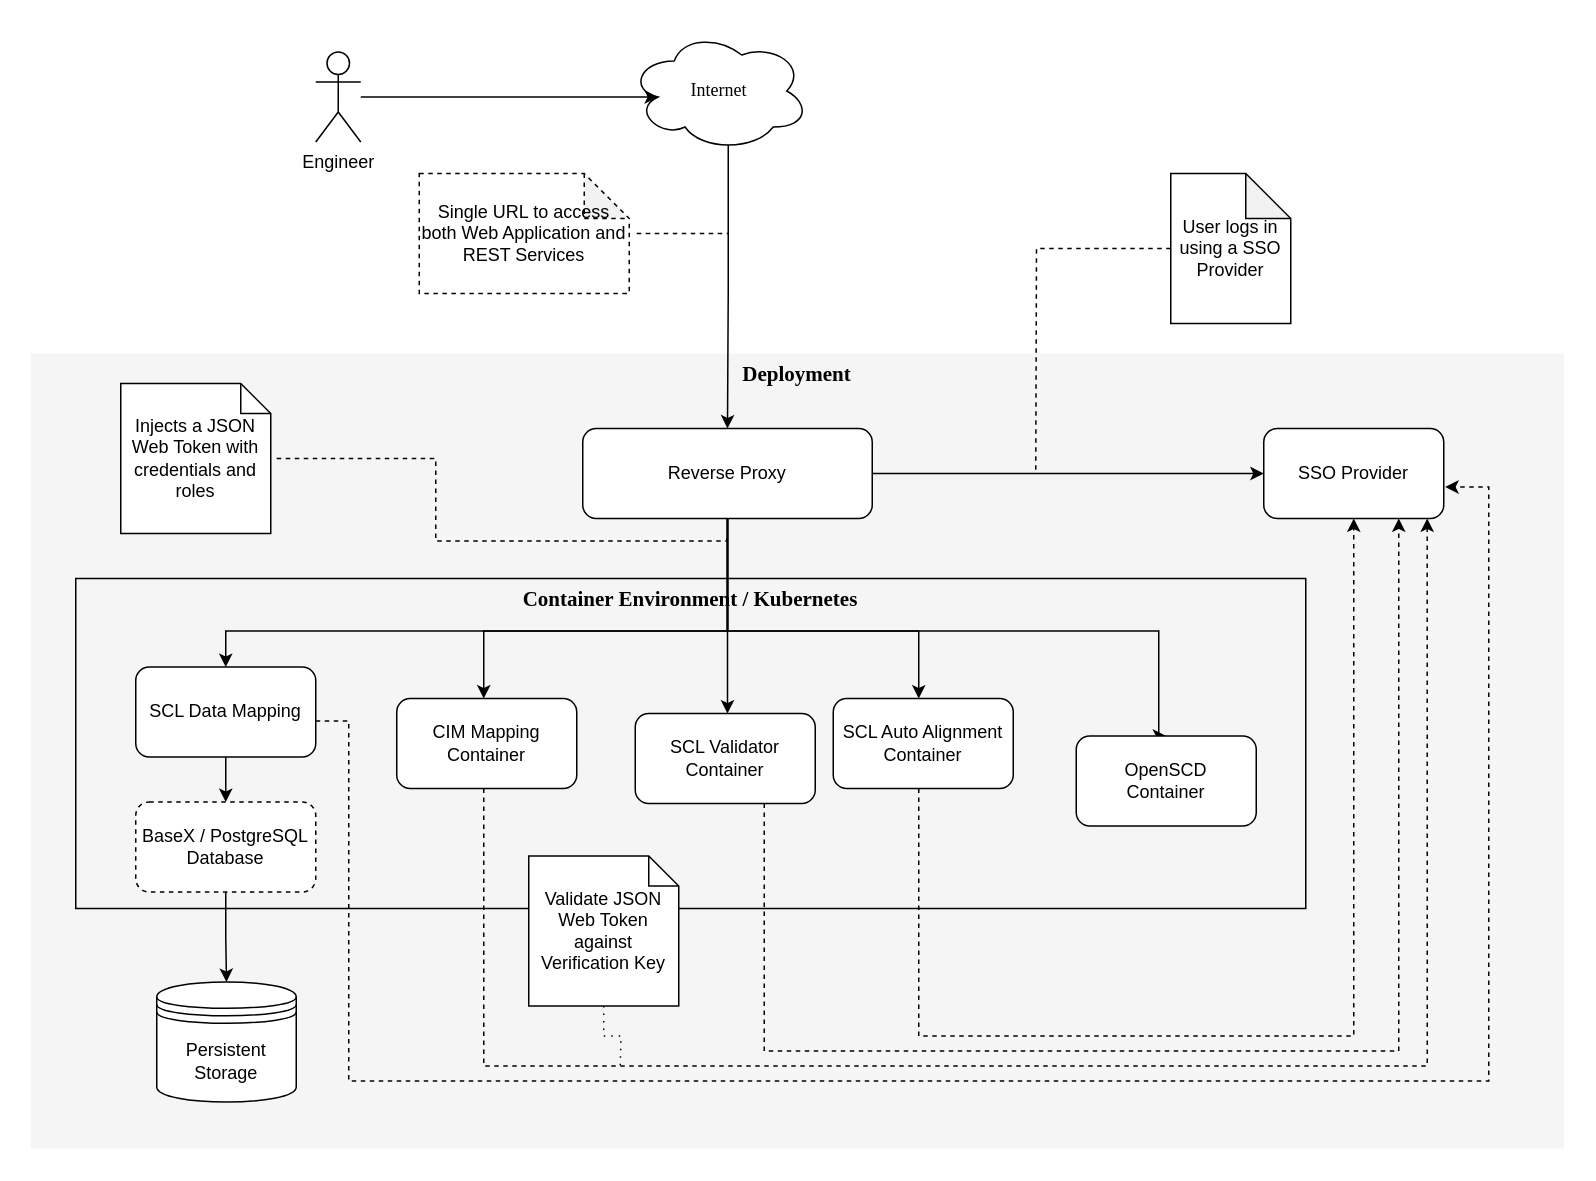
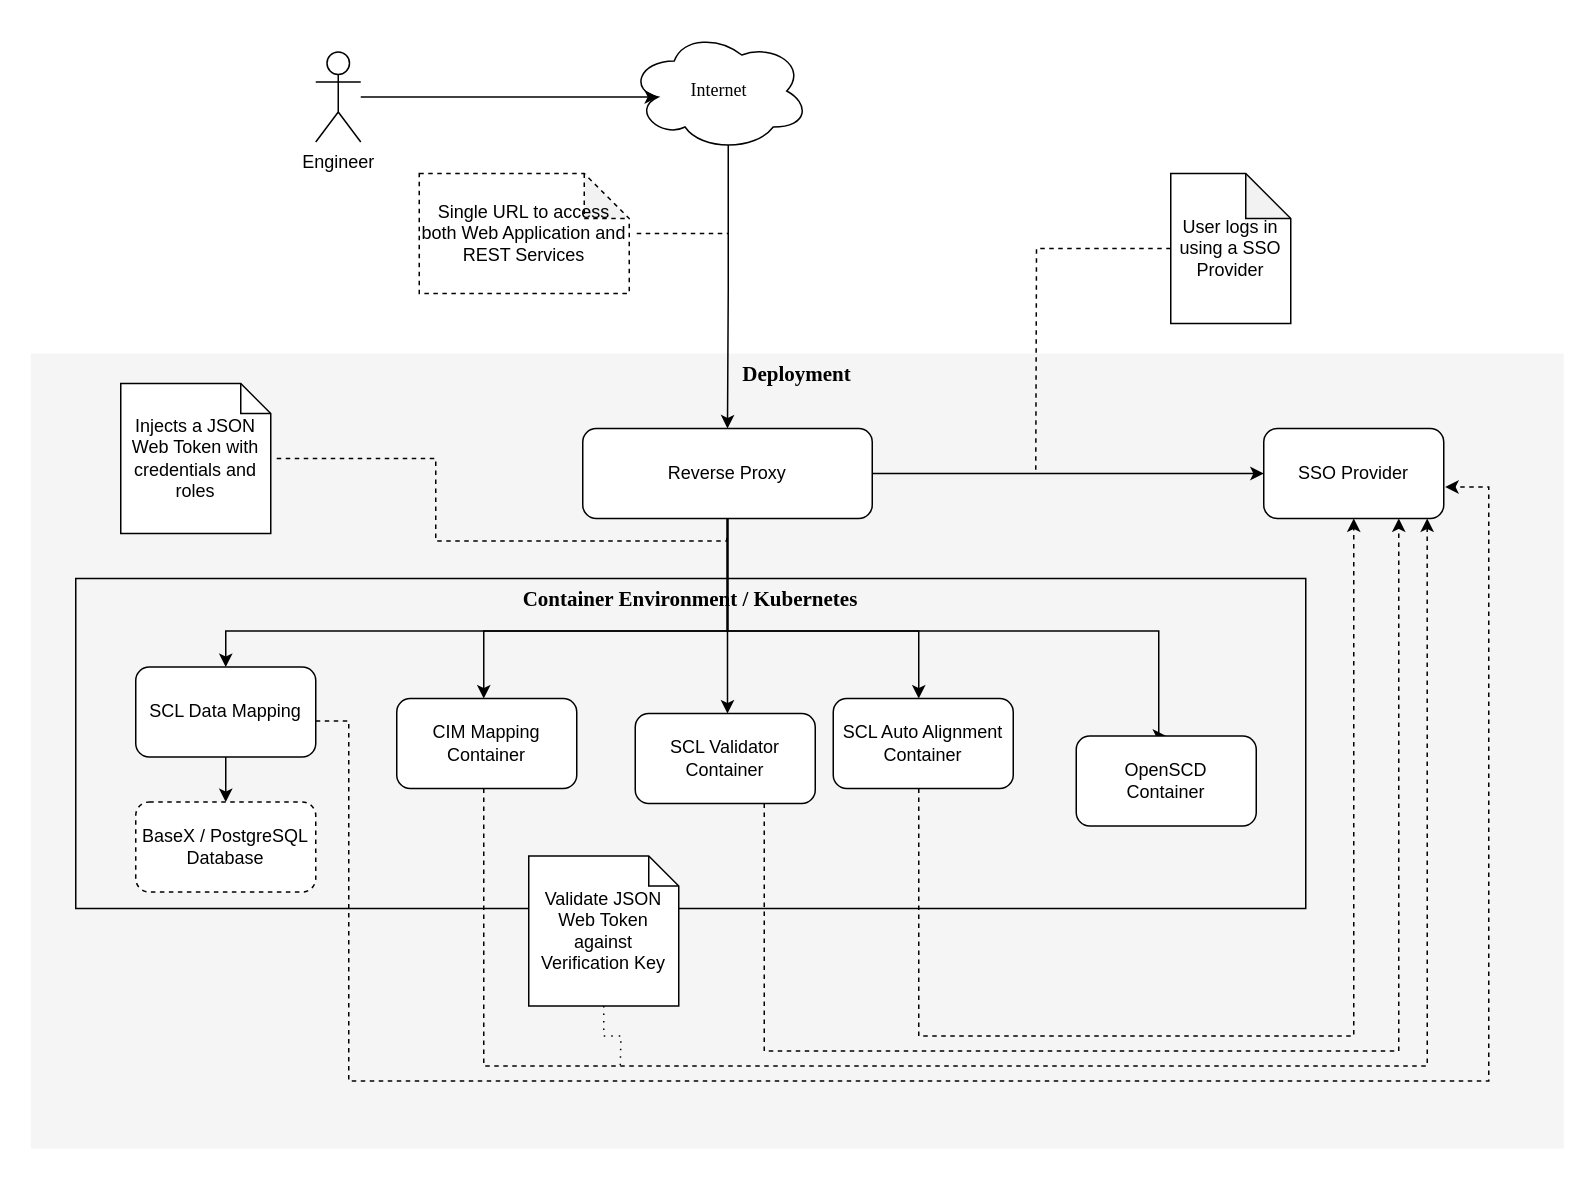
edge "BaseX / PostgreSQL Database" -> "Persistent Storage": removed
node "Persistent Storage": removed
